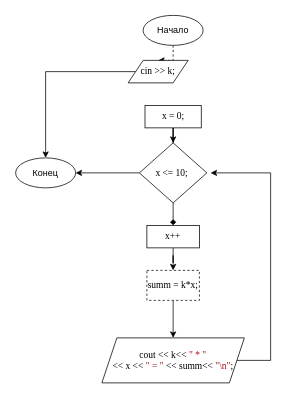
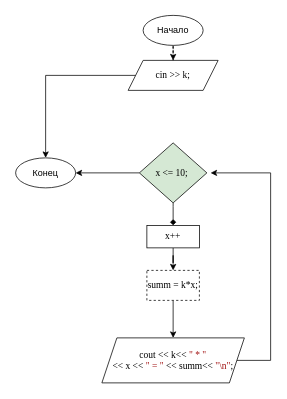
node "cin >> k;": size 60x23 -> 90x30
node "x = 0;": removed
edge "x = 0;" -> "x <= 10;": removed
node "x <= 10;": fillcolor #ffffff -> #d5e8d4
